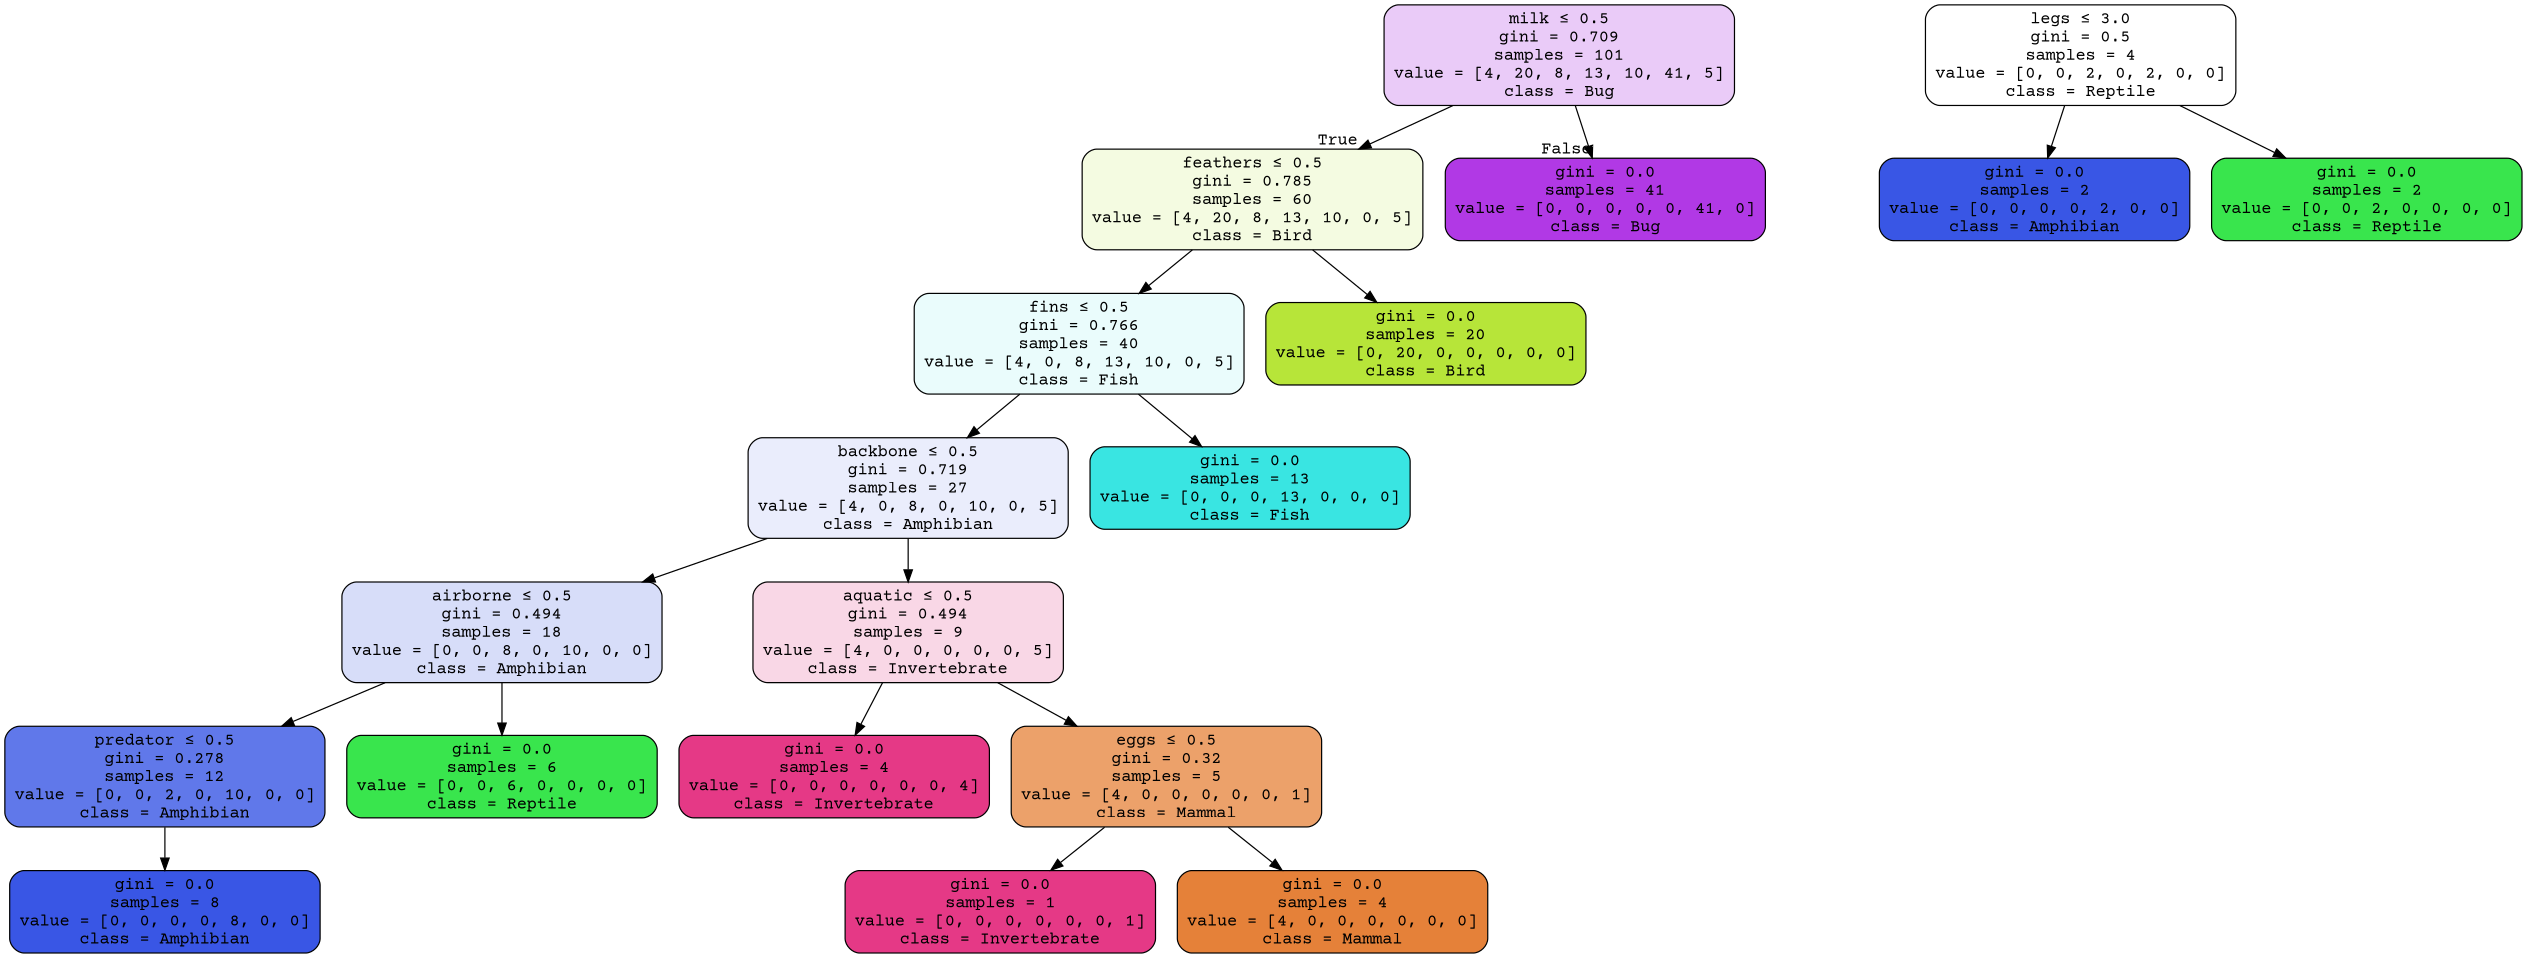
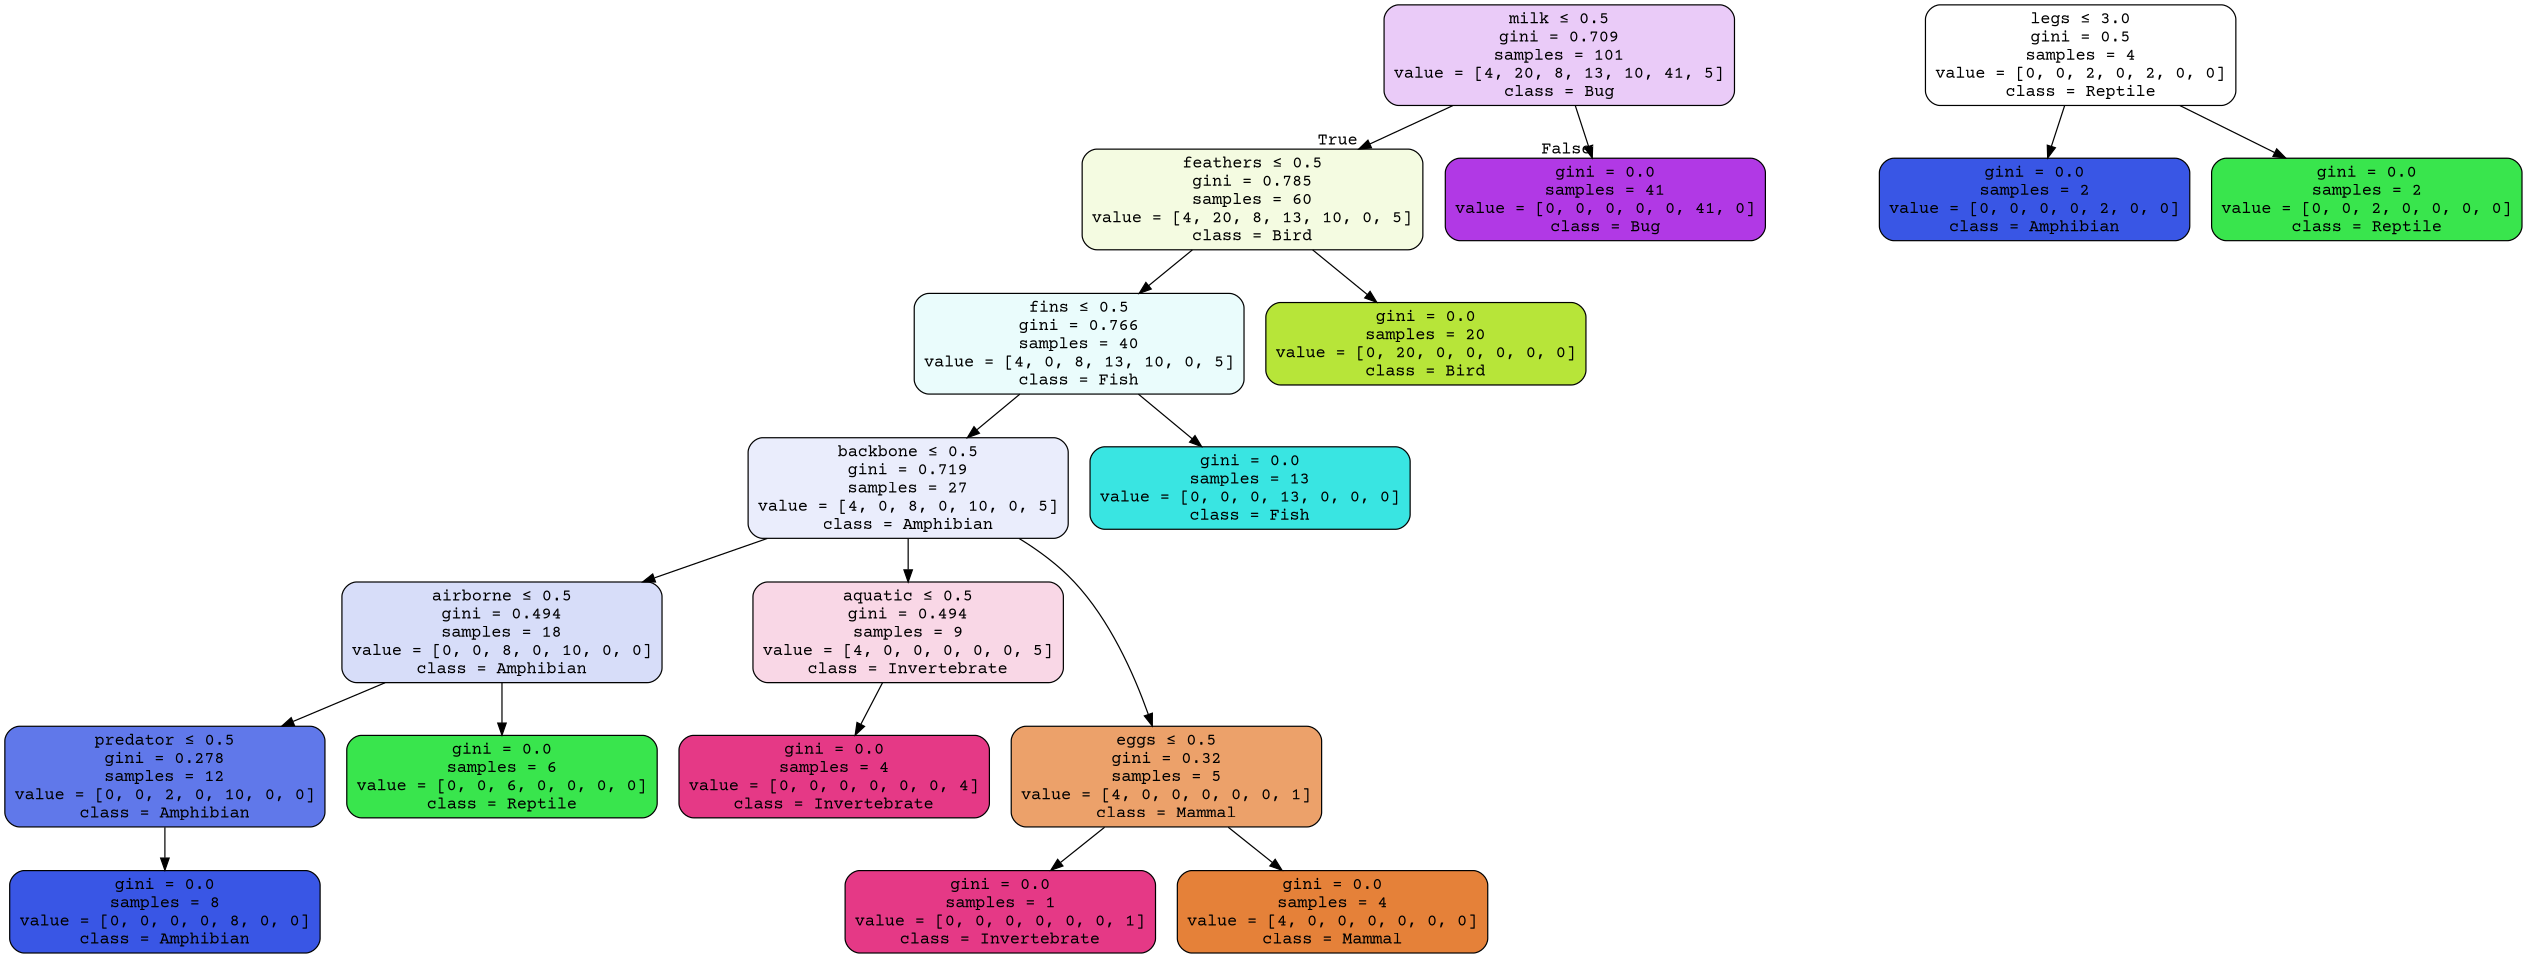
edge "aquatic ≤ 0.5" -> "eggs ≤ 0.5": now "backbone ≤ 0.5" -> "eggs ≤ 0.5"
